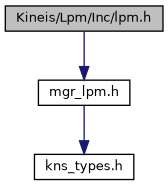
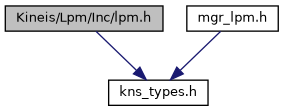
edge "Kineis/Lpm/Inc/lpm.h" -> "mgr_lpm.h": now "Kineis/Lpm/Inc/lpm.h" -> "kns_types.h"
